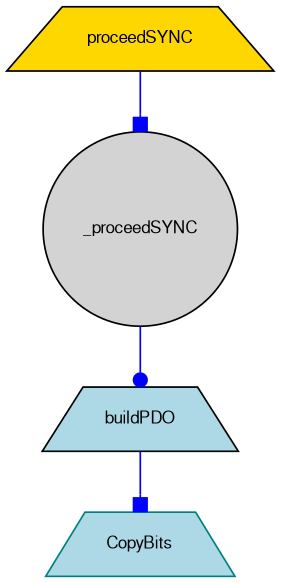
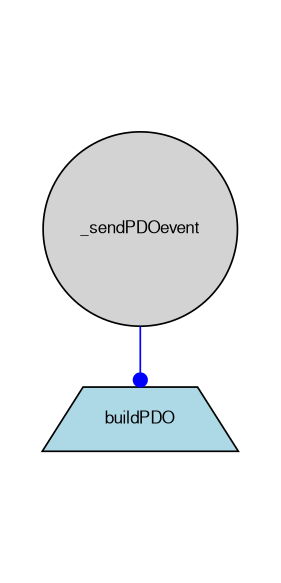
node "proceedSYNC": removed
node "_proceedSYNC": label "_proceedSYNC" -> "_sendPDOevent"
node "CopyBits": removed
